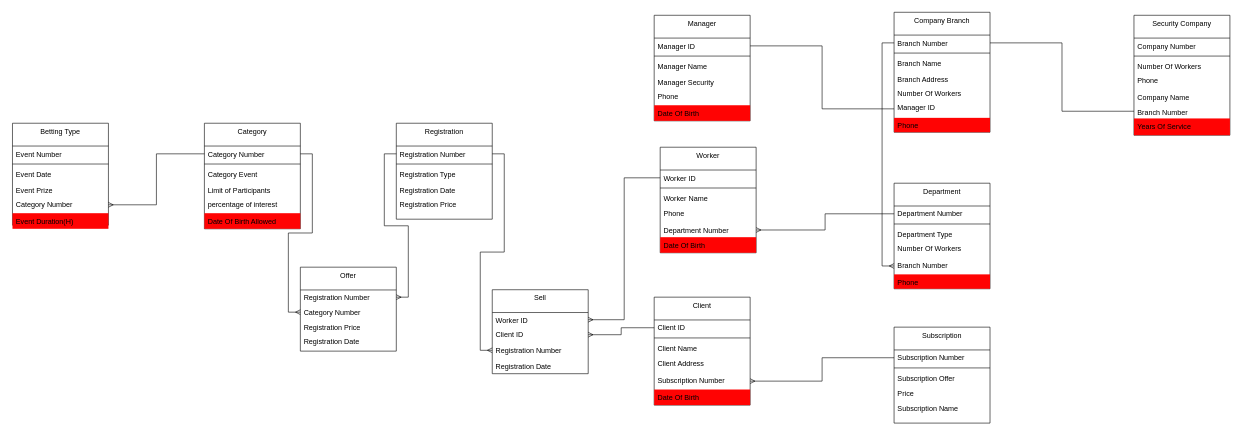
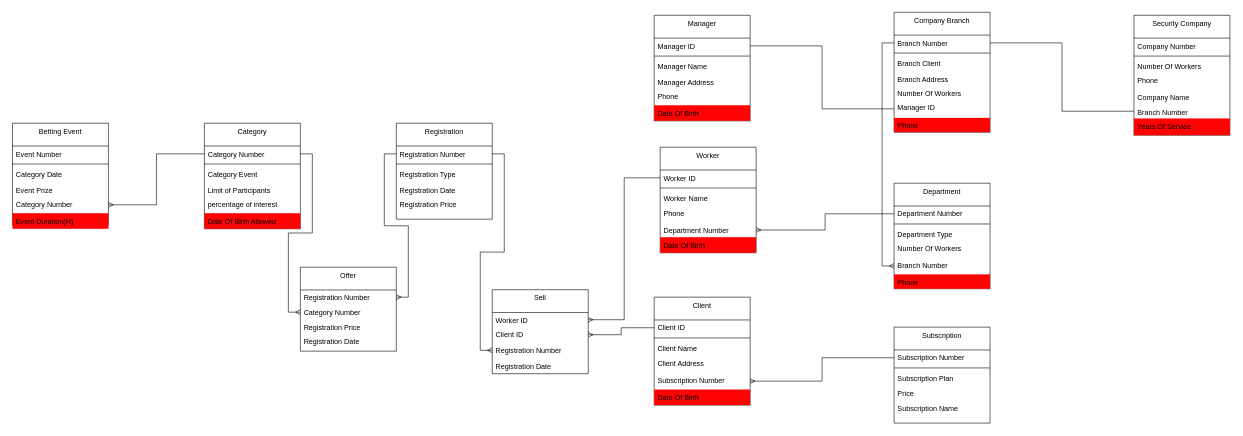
node "Branch Name": label "Branch Name" -> "Branch Client"
node "Manager Security": label "Manager Security" -> "Manager Address"
node "Betting Type": label "Betting Type" -> "Betting Event"
node "Event Date": label "Event Date" -> "Category Date"
node "Subscription Offer": label "Subscription Offer" -> "Subscription Plan"
